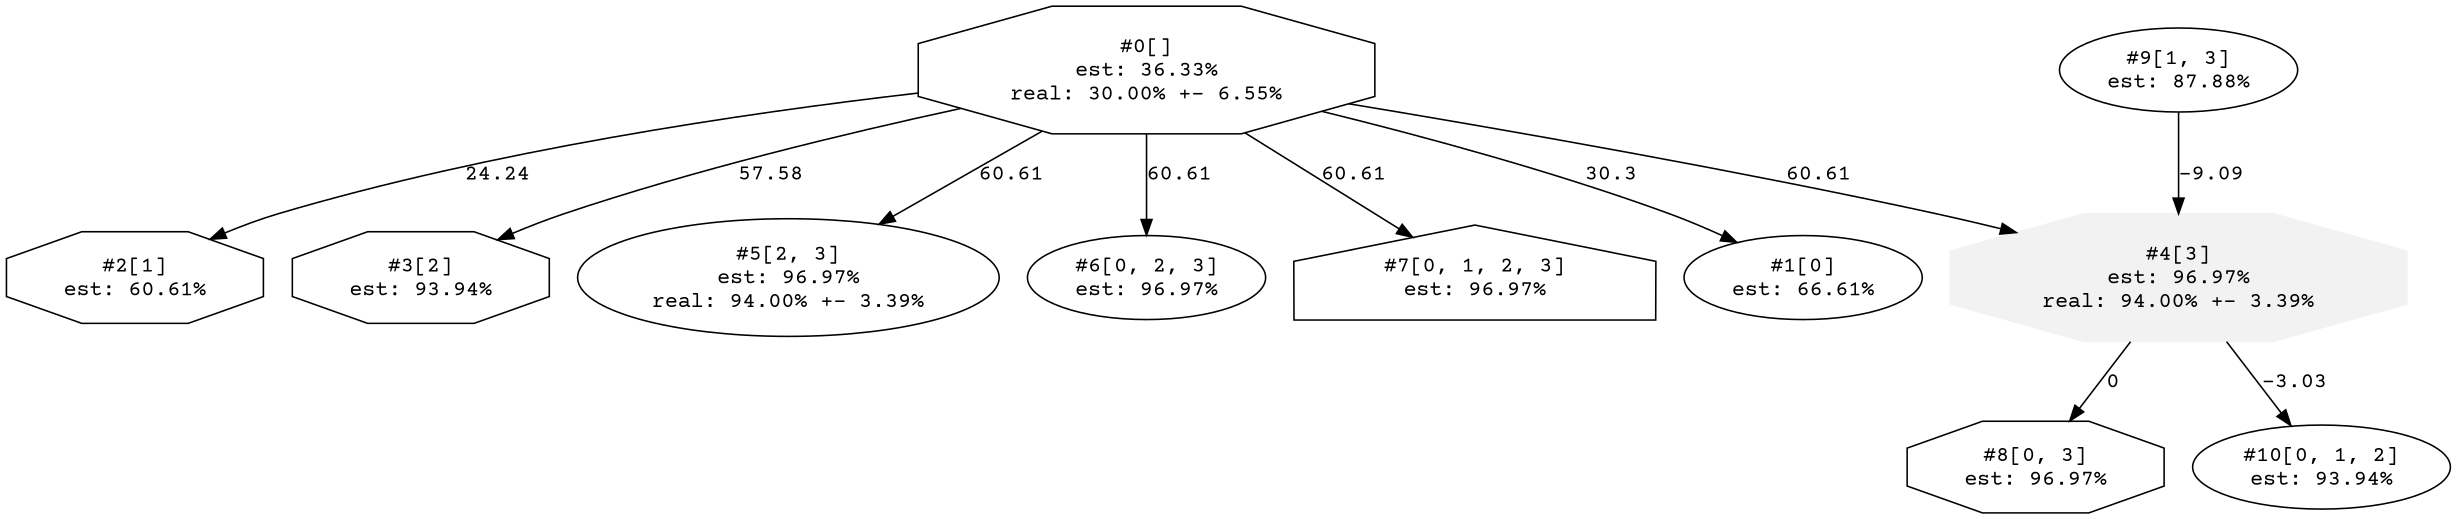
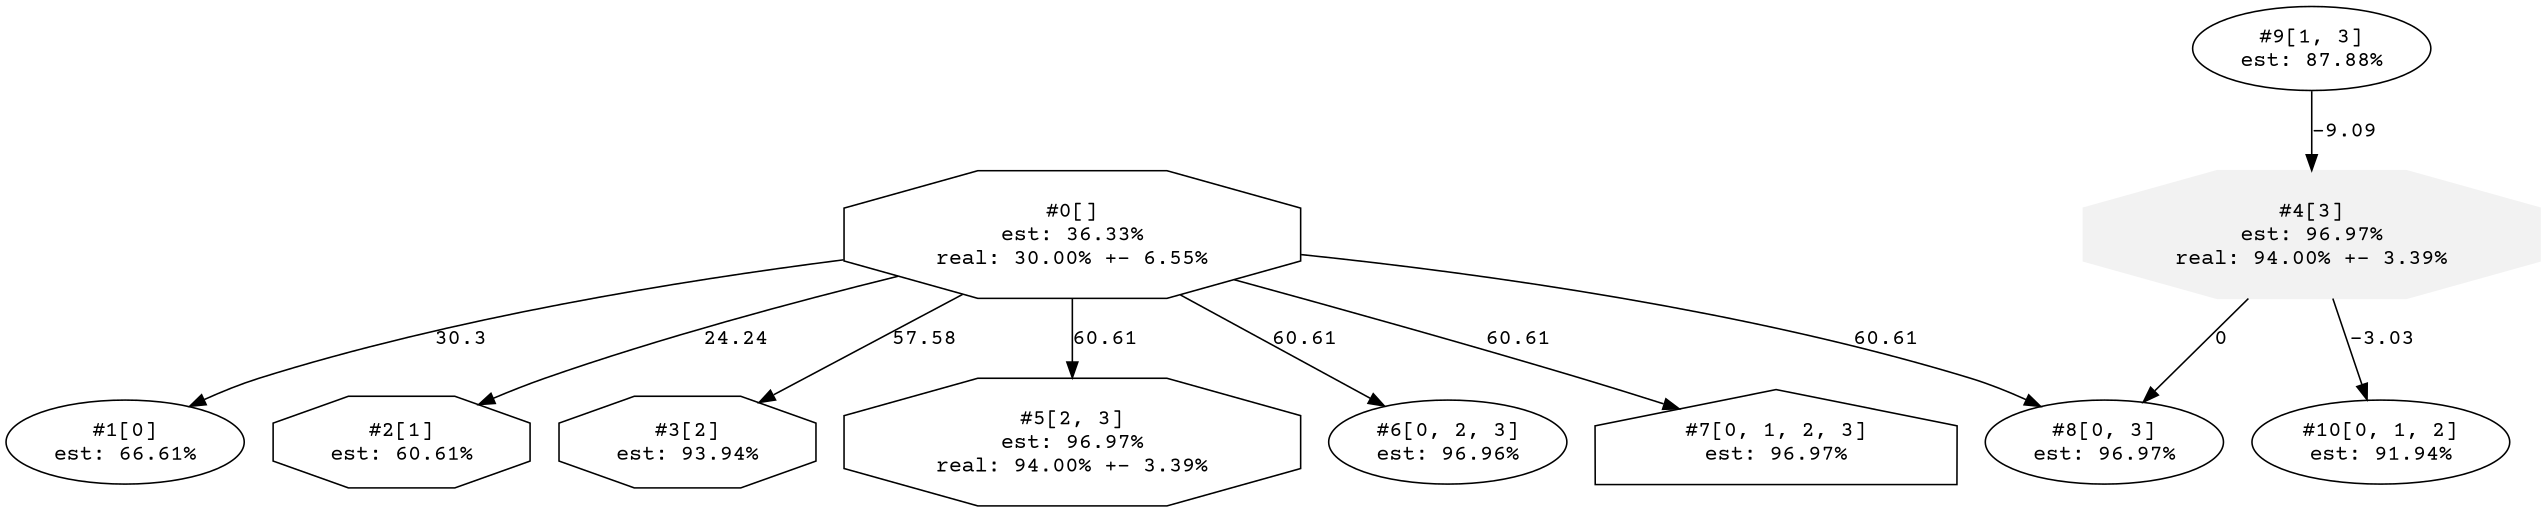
edge "#0[] est: 36.33% real: 30.00% +- 6.55%" -> "#4[3] est: 96.97% real: 94.00% +- 3.39%": now "#0[] est: 36.33% real: 30.00% +- 6.55%" -> "#8[0, 3] est: 96.97%"
node "#5[2, 3] est: 96.97% real: 94.00% +- 3.39%": shape ellipse -> octagon
node "#6[0, 2, 3] est: 96.97%": label "#6[0, 2, 3] est: 96.97%" -> "#6[0, 2, 3] est: 96.96%"
node "#8[0, 3] est: 96.97%": shape octagon -> ellipse
node "#10[0, 1, 2] est: 93.94%": label "#10[0, 1, 2] est: 93.94%" -> "#10[0, 1, 2] est: 91.94%"
